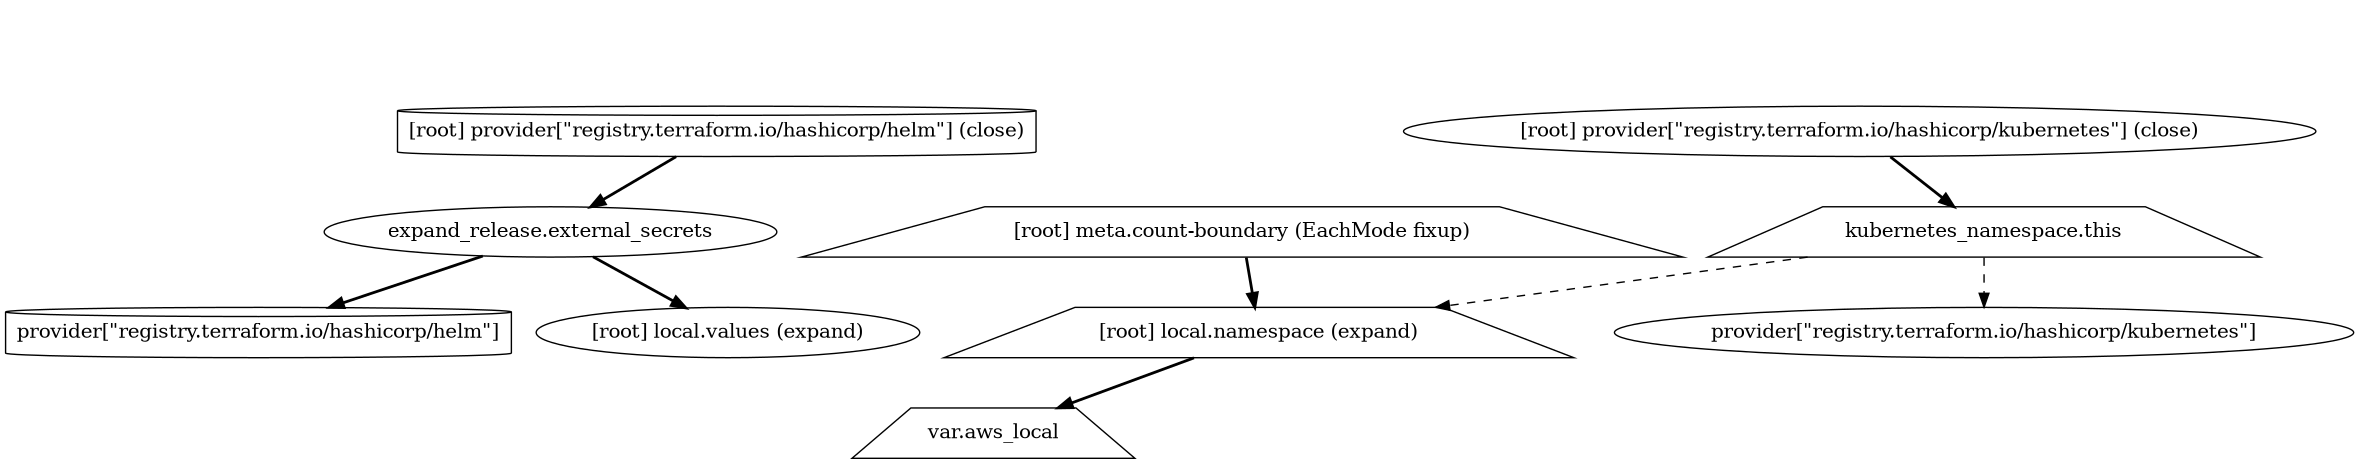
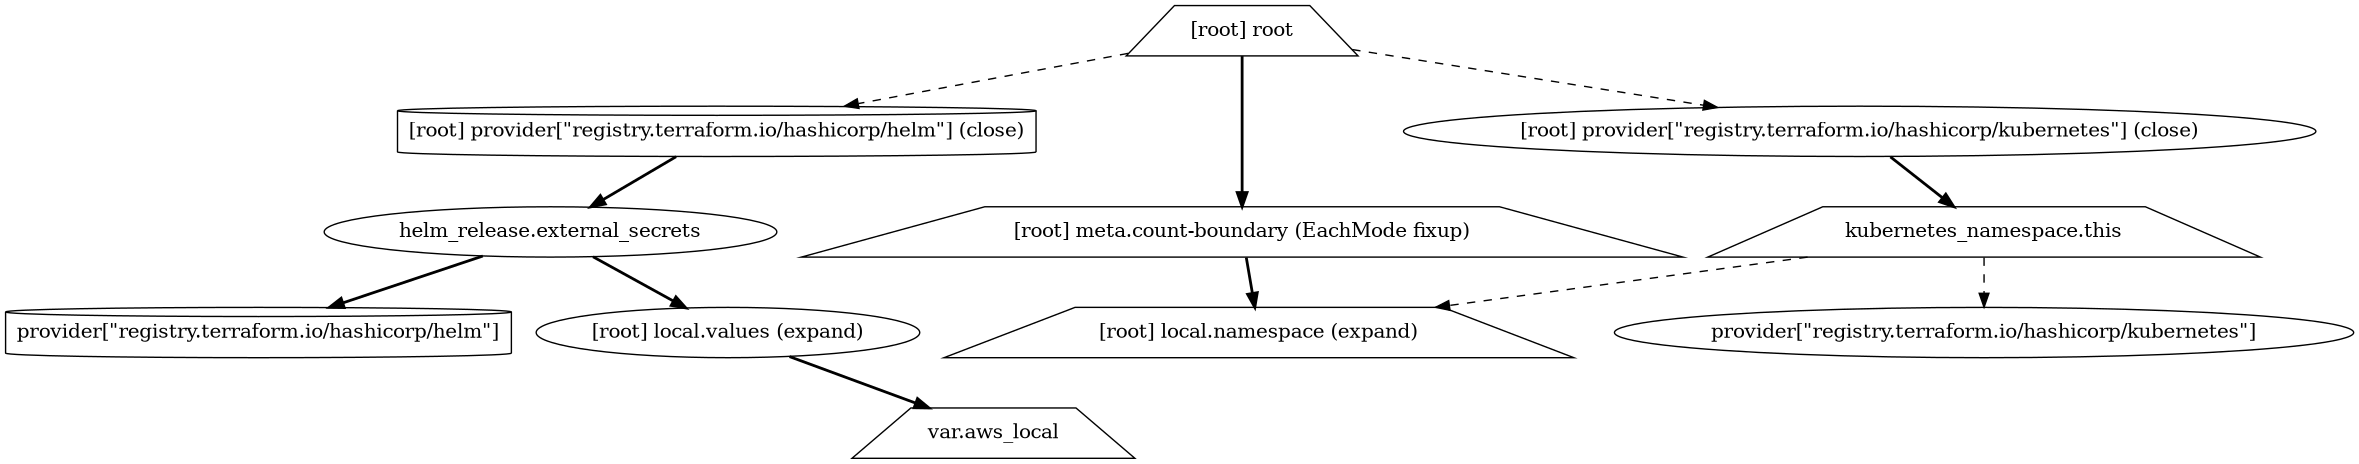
node "[root] root": added
node "expand_release.external_secrets": label "expand_release.external_secrets" -> "helm_release.external_secrets"
edge "[root] local.namespace (expand)" -> "var.aws_local": now "[root] local.values (expand)" -> "var.aws_local"
